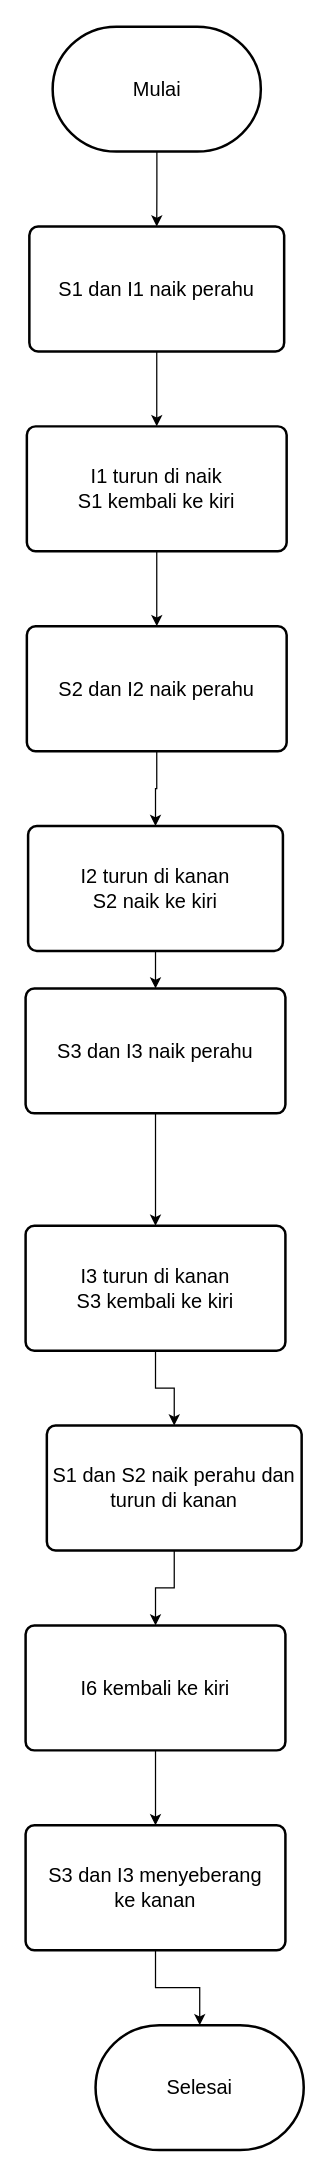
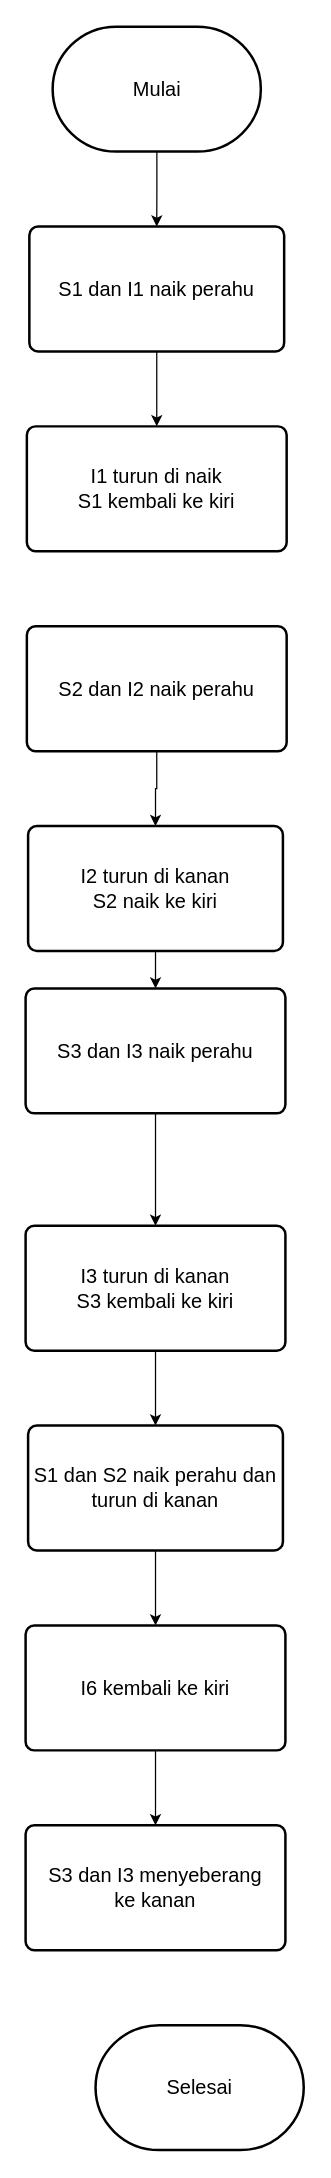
edge "I1 turun di naikS1 kembali ke kiri" -> "S2 dan I2 naik perahu": removed
node "S1 dan S2 naik perahu danturun di kanan": moved (174, 1488) -> (156, 1488)
edge "S3 dan I3 menyeberangke kanan" -> "Selesai": removed
